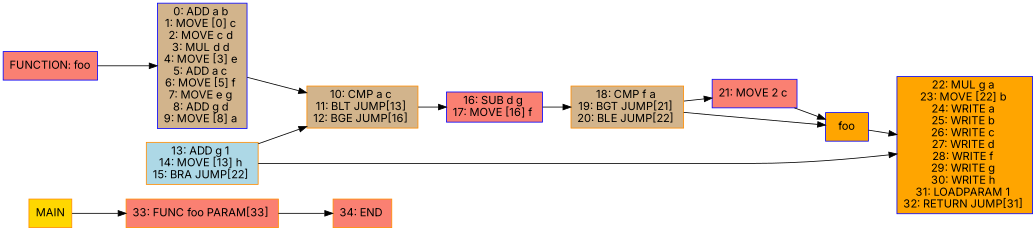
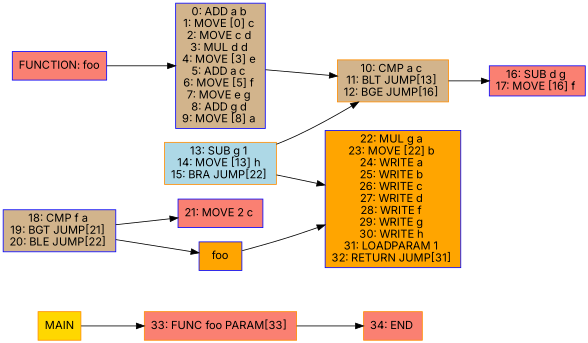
edge "16: SUB d g 17: MOVE [16] f" -> "18: CMP f a 19: BGT JUMP[21] 20: BLE JUMP[22]": removed
node "18: CMP f a 19: BGT JUMP[21] 20: BLE JUMP[22]": color darkorange -> blue
edge "21: MOVE 2 c" -> "foo": removed
node "13: ADD g 1 14: MOVE [13] h 15: BRA JUMP[22]": label "13: ADD g 1 14: MOVE [13] h 15: BRA JUMP[22]" -> "13: SUB g 1 14: MOVE [13] h 15: BRA JUMP[22]"
